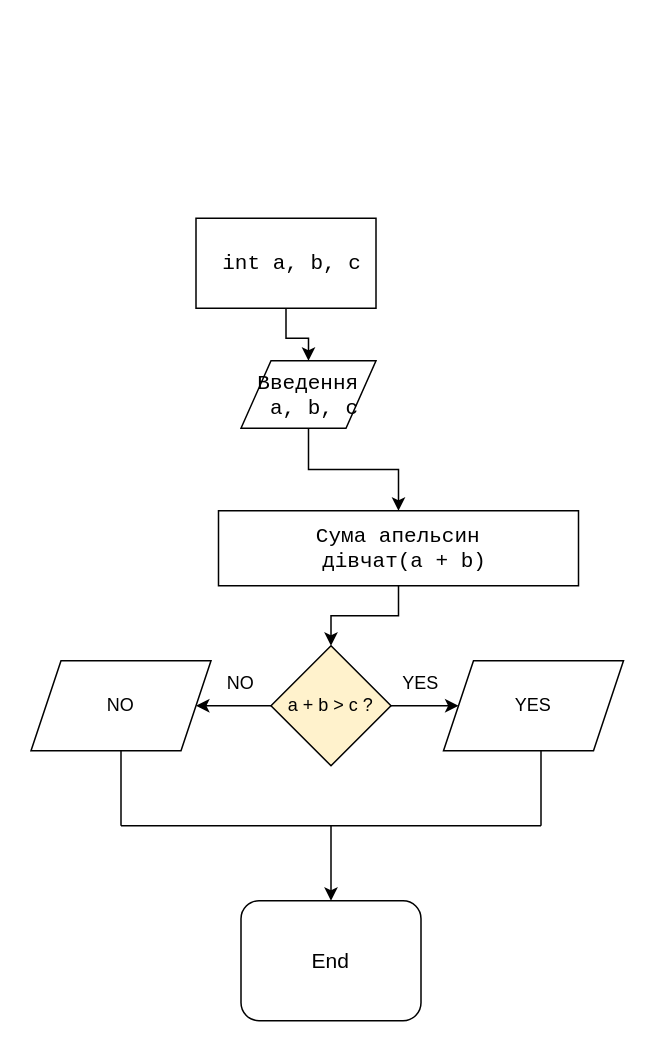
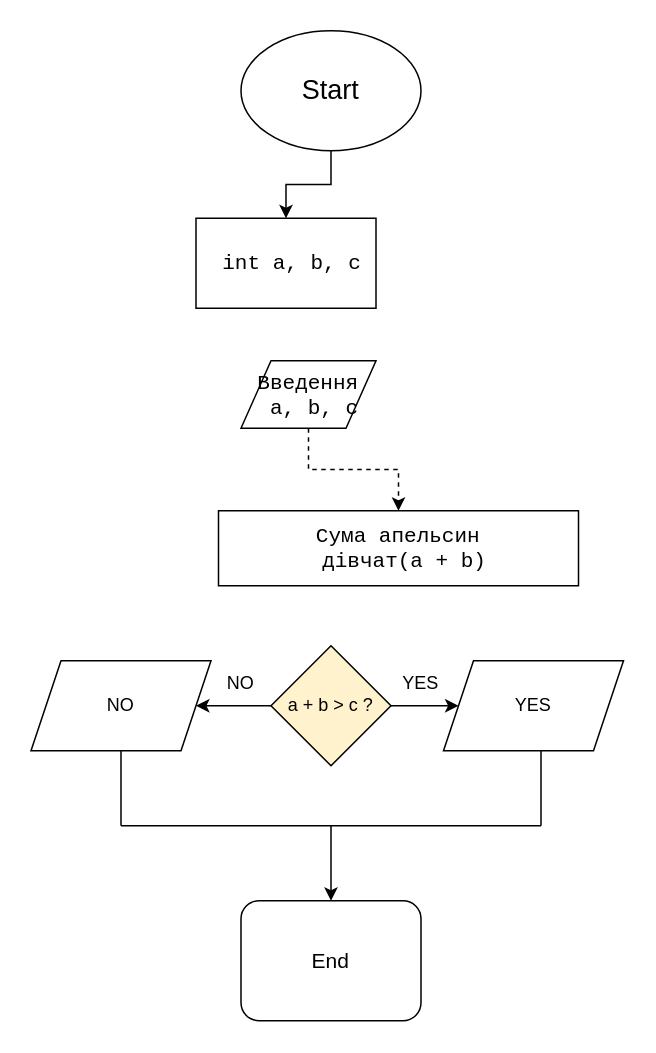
node "Start": added
edge "Start" -> "int a, b, c": added
edge "int a, b, c" -> "Введення a, b, c": removed
edge "Введення a, b, c" -> "Сума апельсин дівчат(a + b)": style solid -> dashed
edge "Сума апельсин дівчат(a + b)" -> "a + b > c ?": removed
